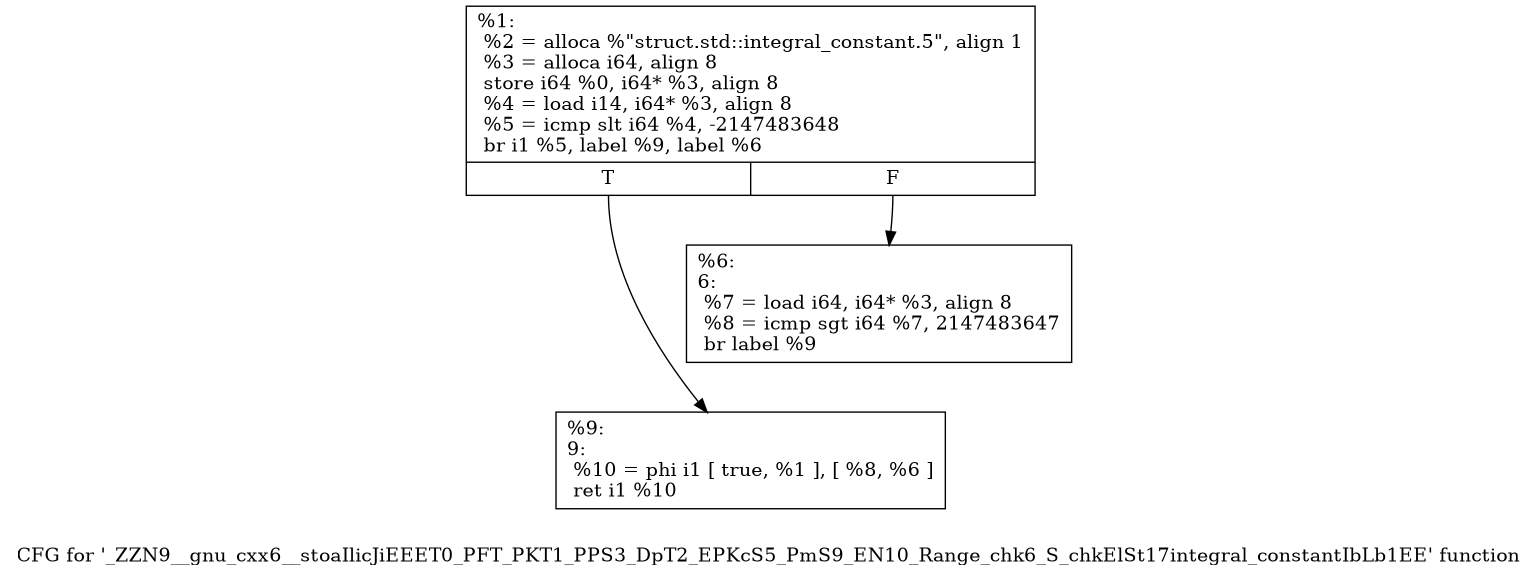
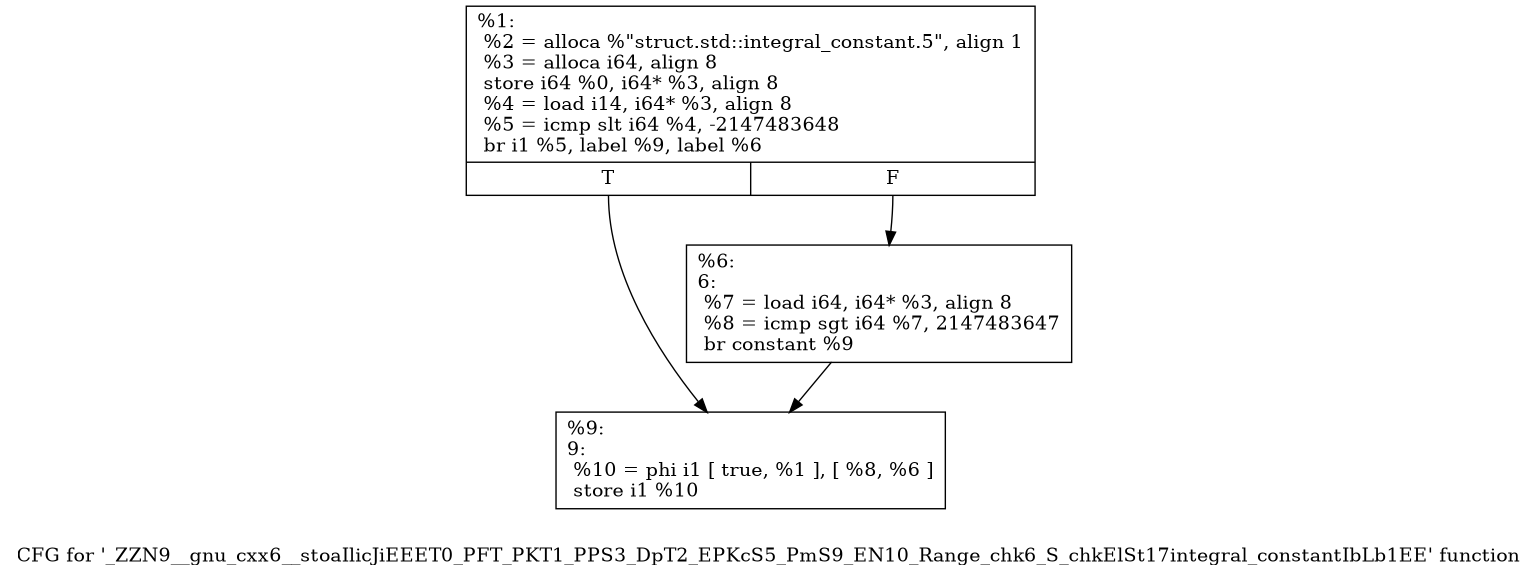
node "%6:": text "br label %9" -> "br constant %9"
edge "%6:" -> "%9:": added
node "%9:": text "ret i1 %10" -> "store i1 %10"
